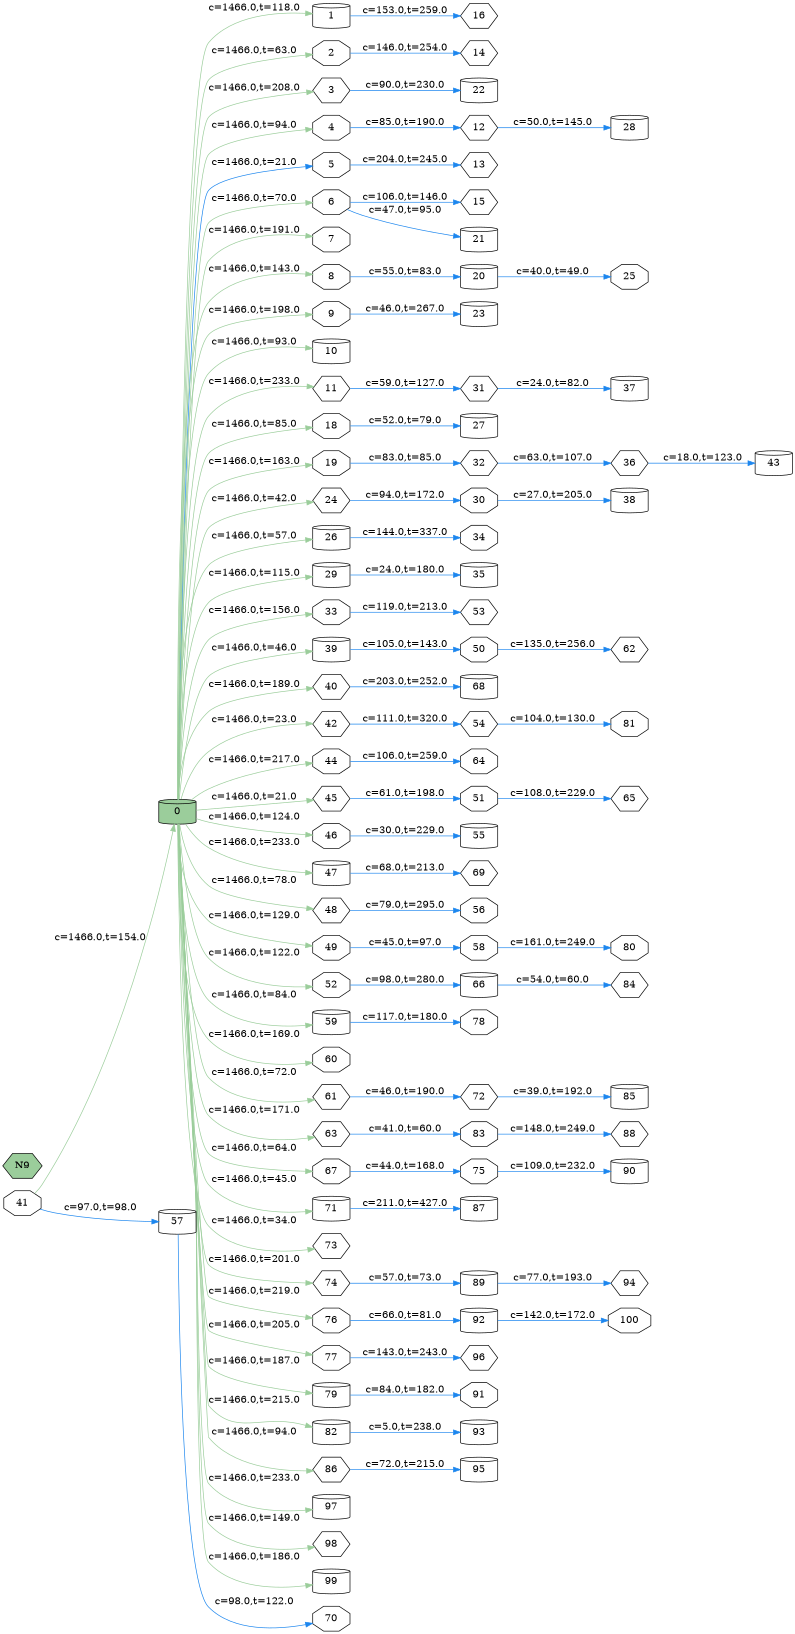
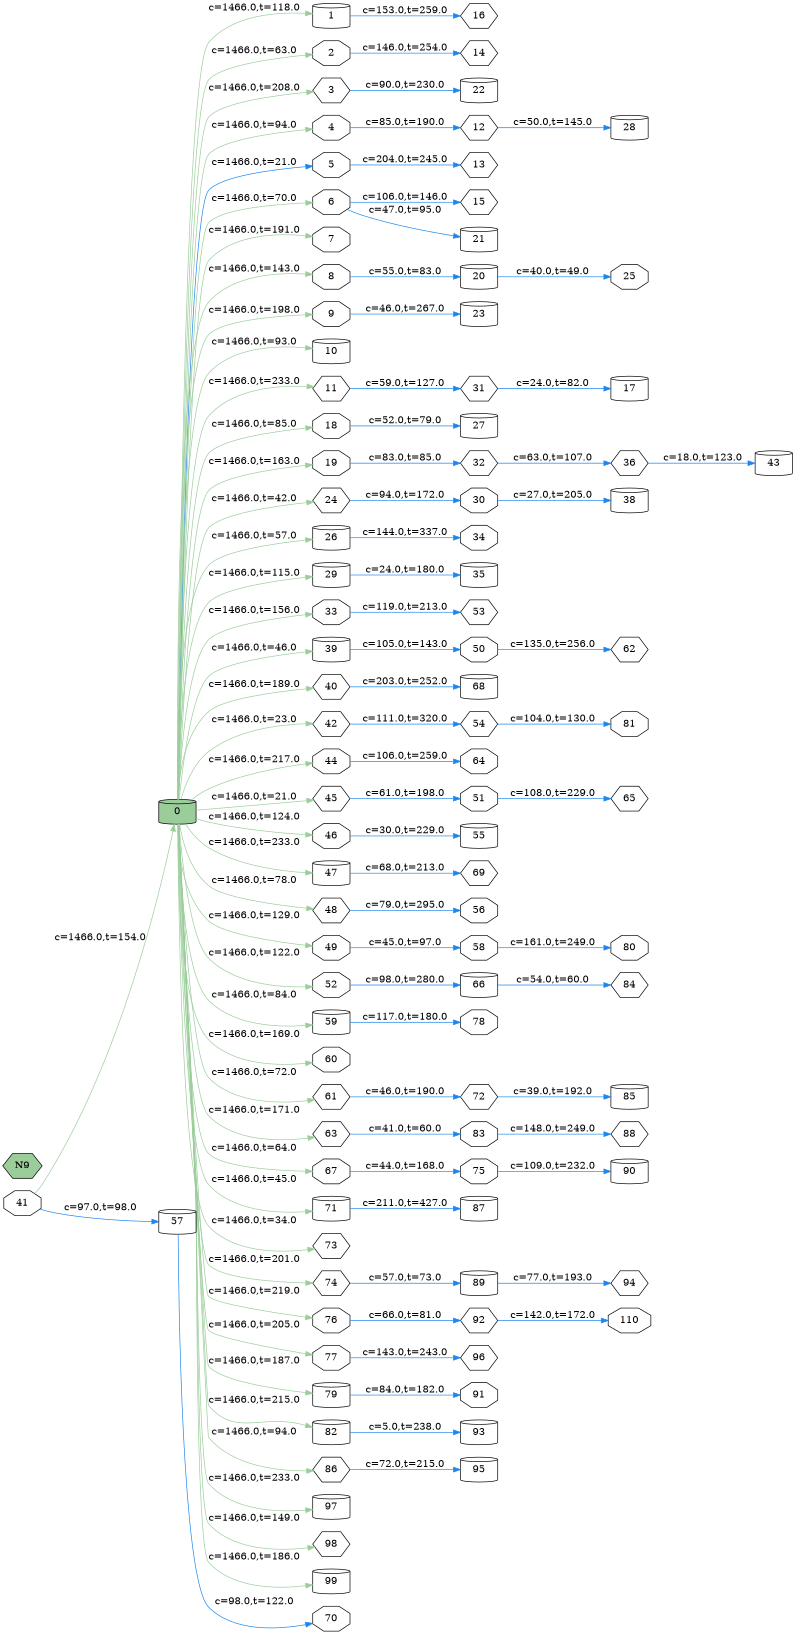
node "37": label "37" -> "17"
node "92": shape cylinder -> hexagon
node "100": label "100" -> "110"
